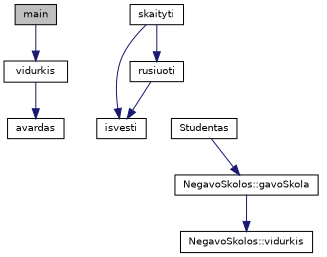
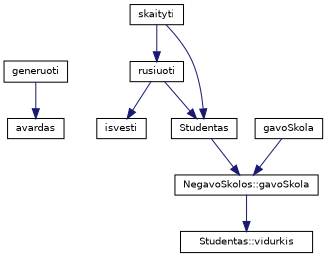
node "main": removed
edge "skaityti" -> "isvesti": now "skaityti" -> "Studentas"
node "vidurkis": label "vidurkis" -> "generuoti"
edge "rusiuoti" -> "Studentas": added
node "gavoSkola": added
node "NegavoSkolos::vidurkis": label "NegavoSkolos::vidurkis" -> "Studentas::vidurkis"
